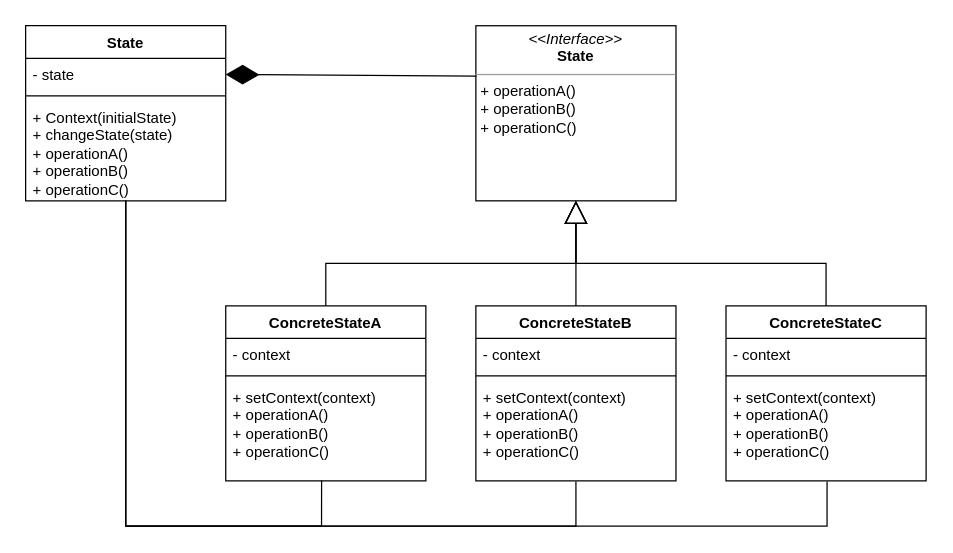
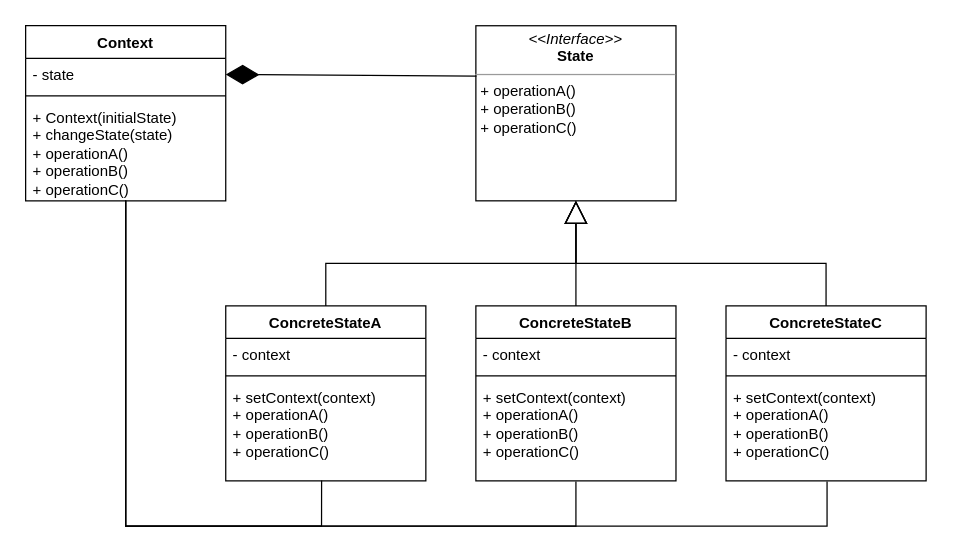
node "State": label "State" -> "Context"
